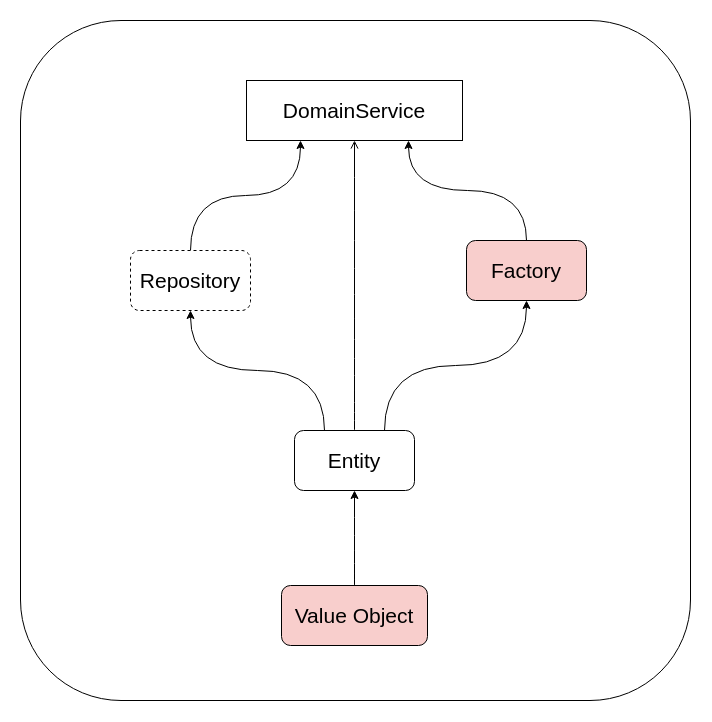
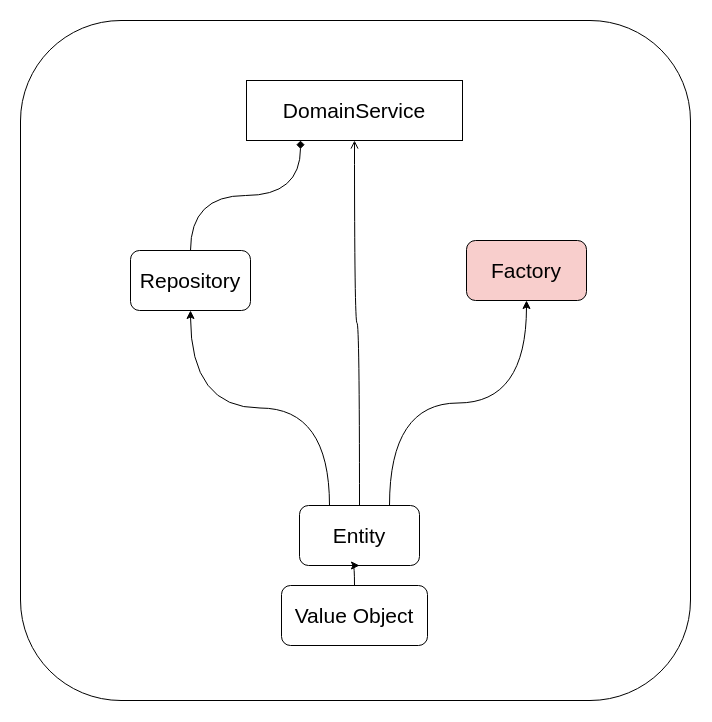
edge "Repository" -> "DomainService": arrowhead classic -> diamond
edge "Factory" -> "DomainService": removed
node "Repository": style dashed -> solid
node "Entity": moved (355, 461) -> (360, 536)
node "Value Object": fillcolor #f8cecc -> #ffffff
